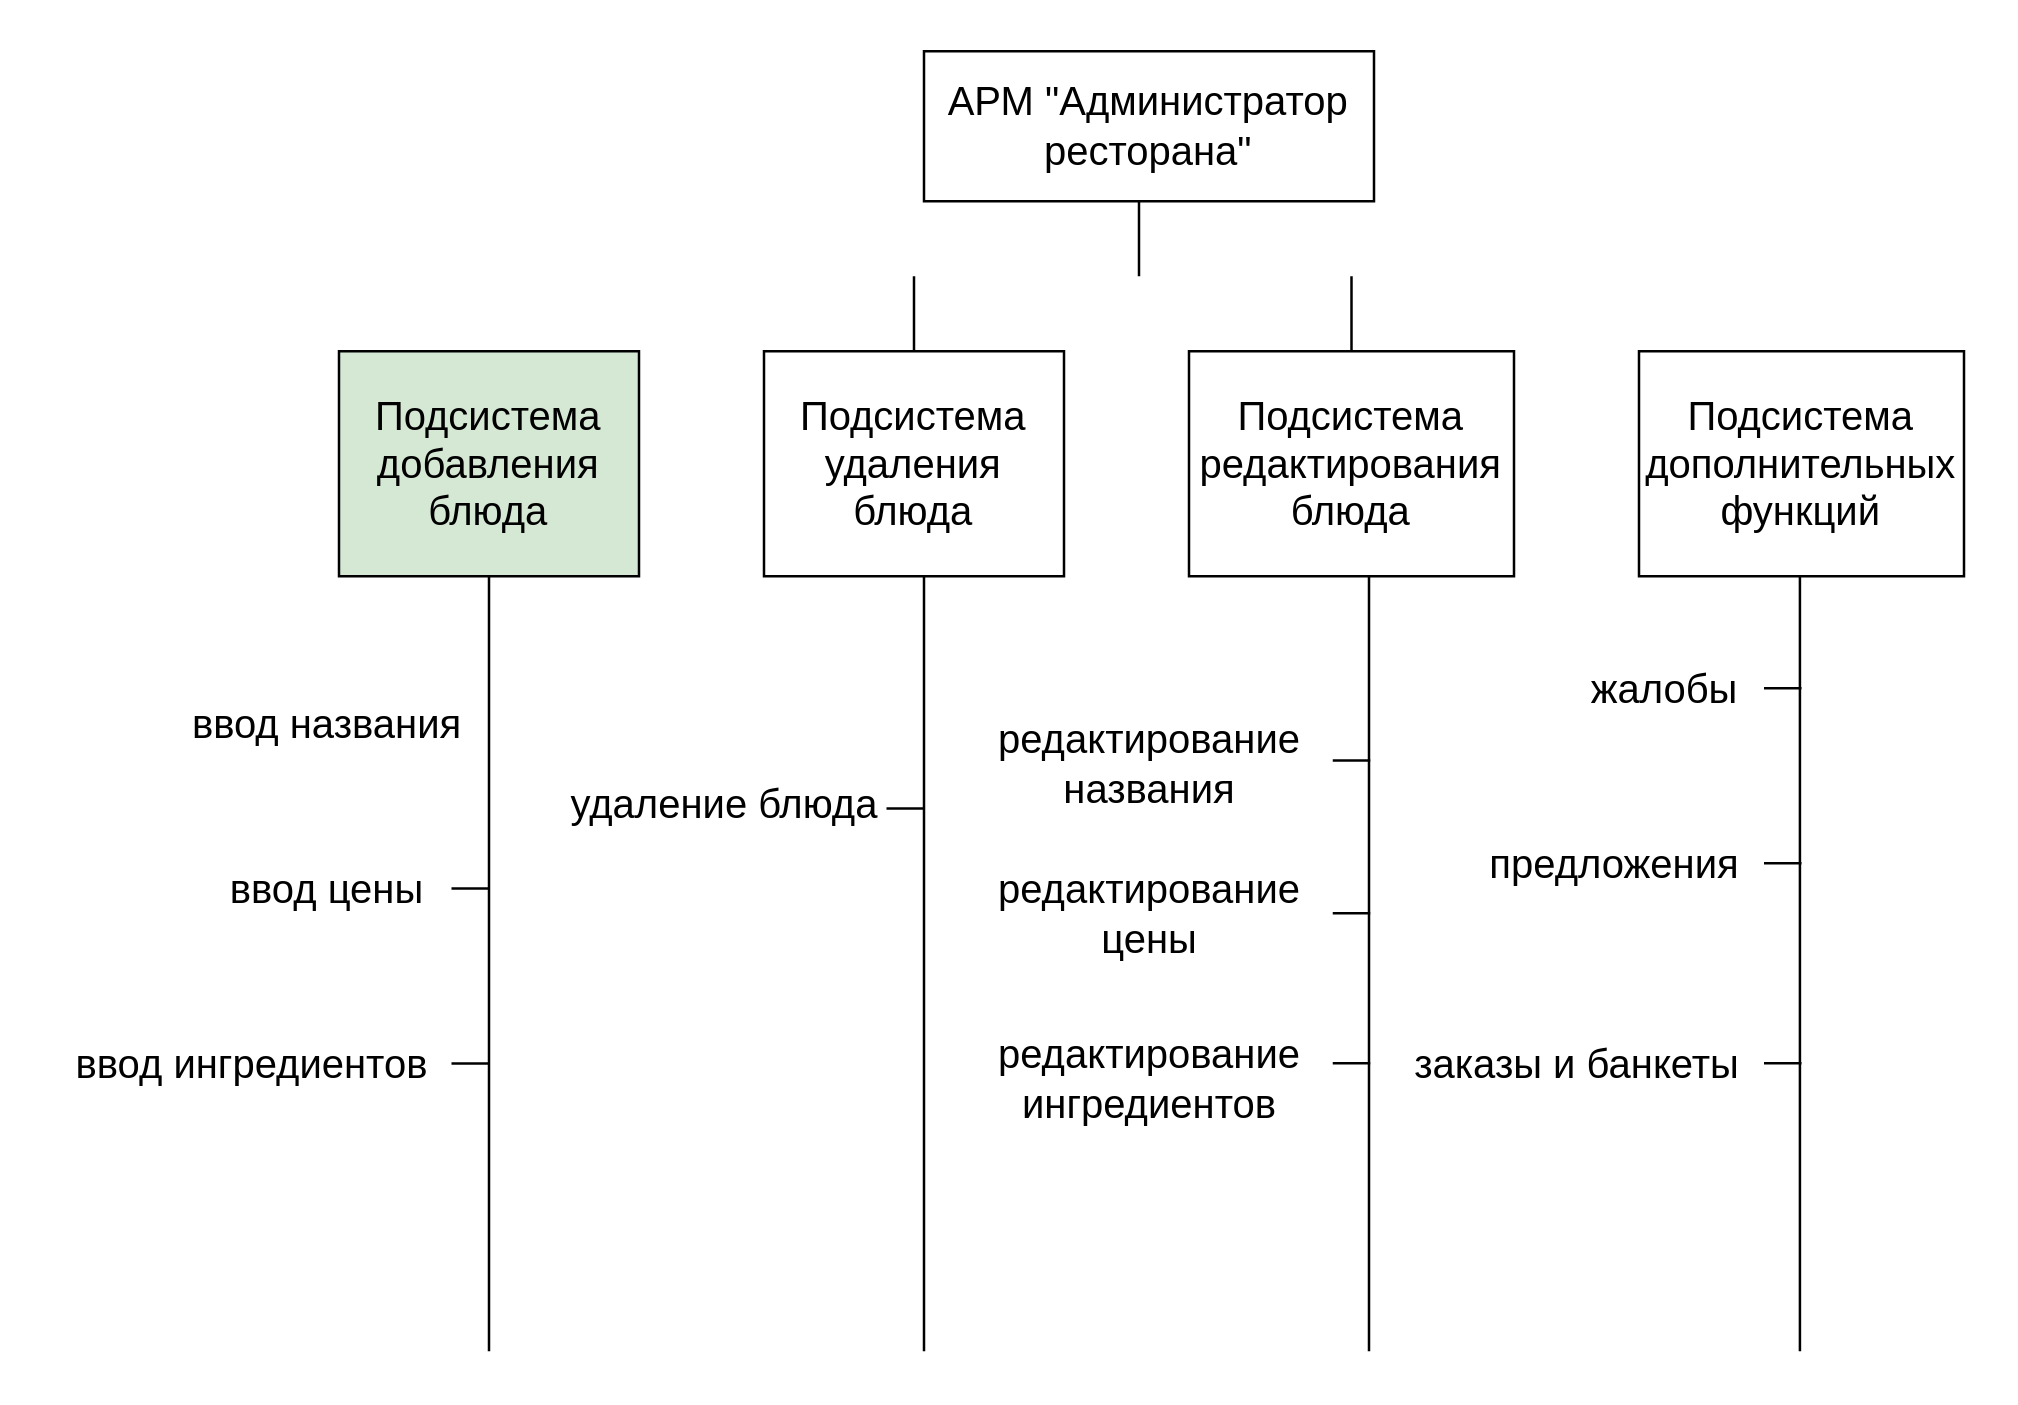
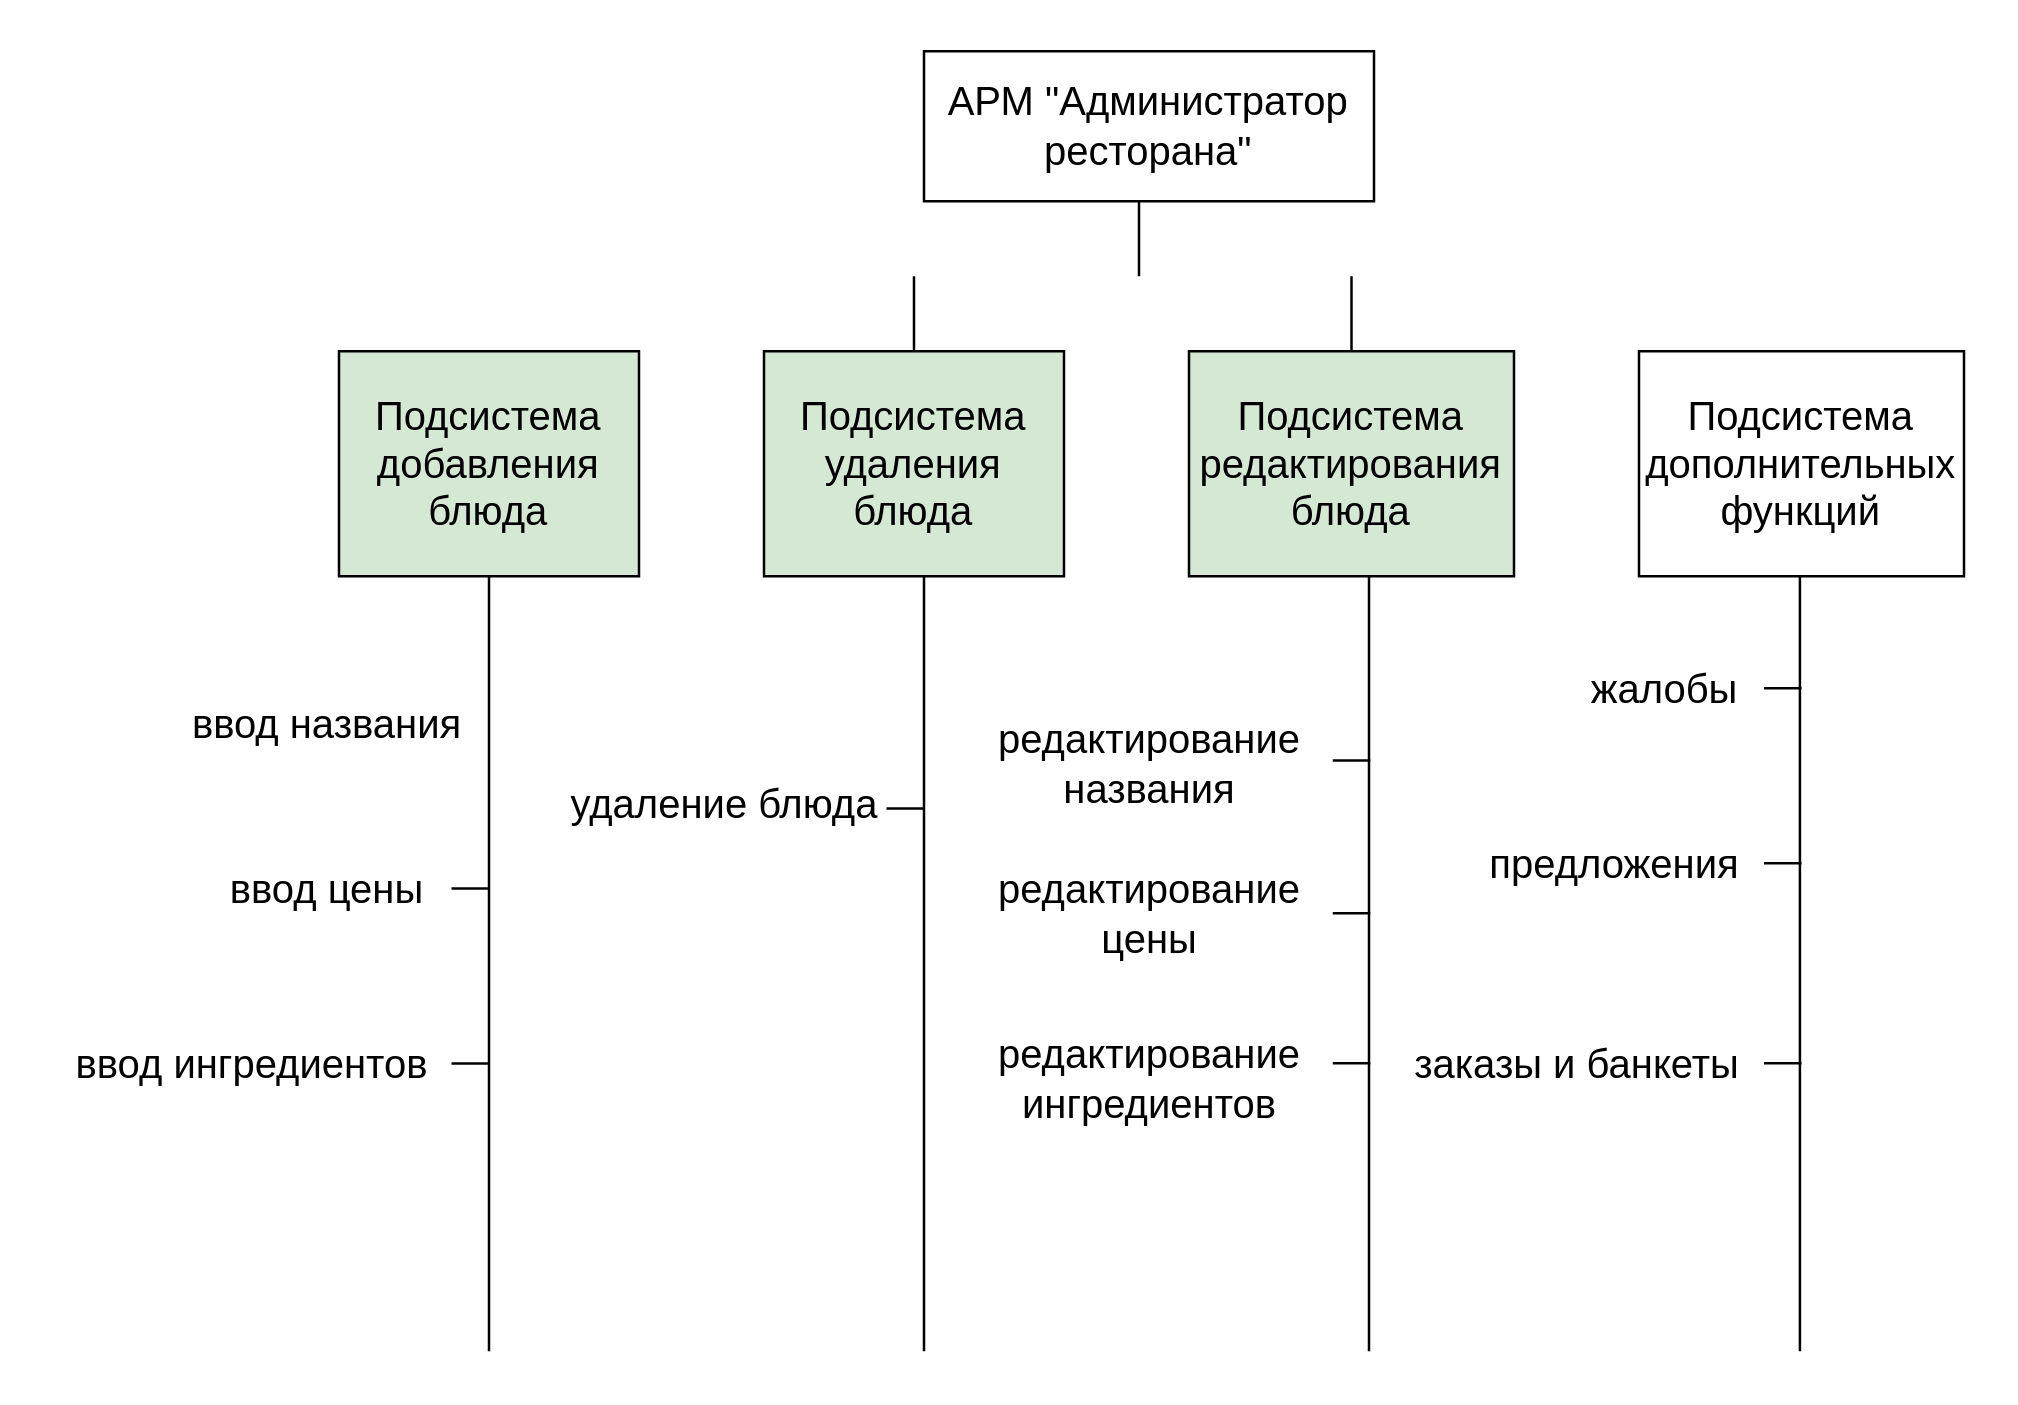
node "Подсистема удаления блюда": fillcolor #ffffff -> #d5e8d4
node "Подсистема редактирования блюда": fillcolor #ffffff -> #d5e8d4
